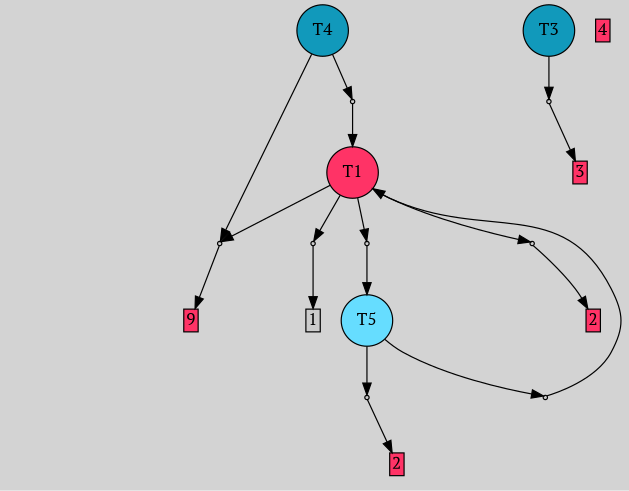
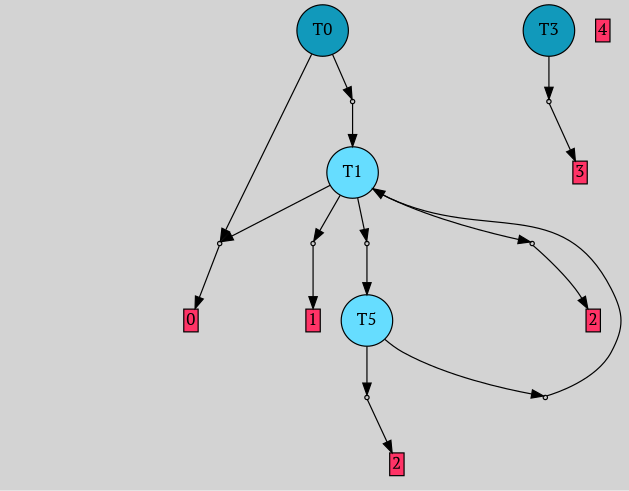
node "T4": label "T4" -> "T0"
node "T1": fillcolor #ff3366 -> #66ddff
node "9": label "9" -> "0"
node "1": fillcolor #cccccc -> #ff3366
